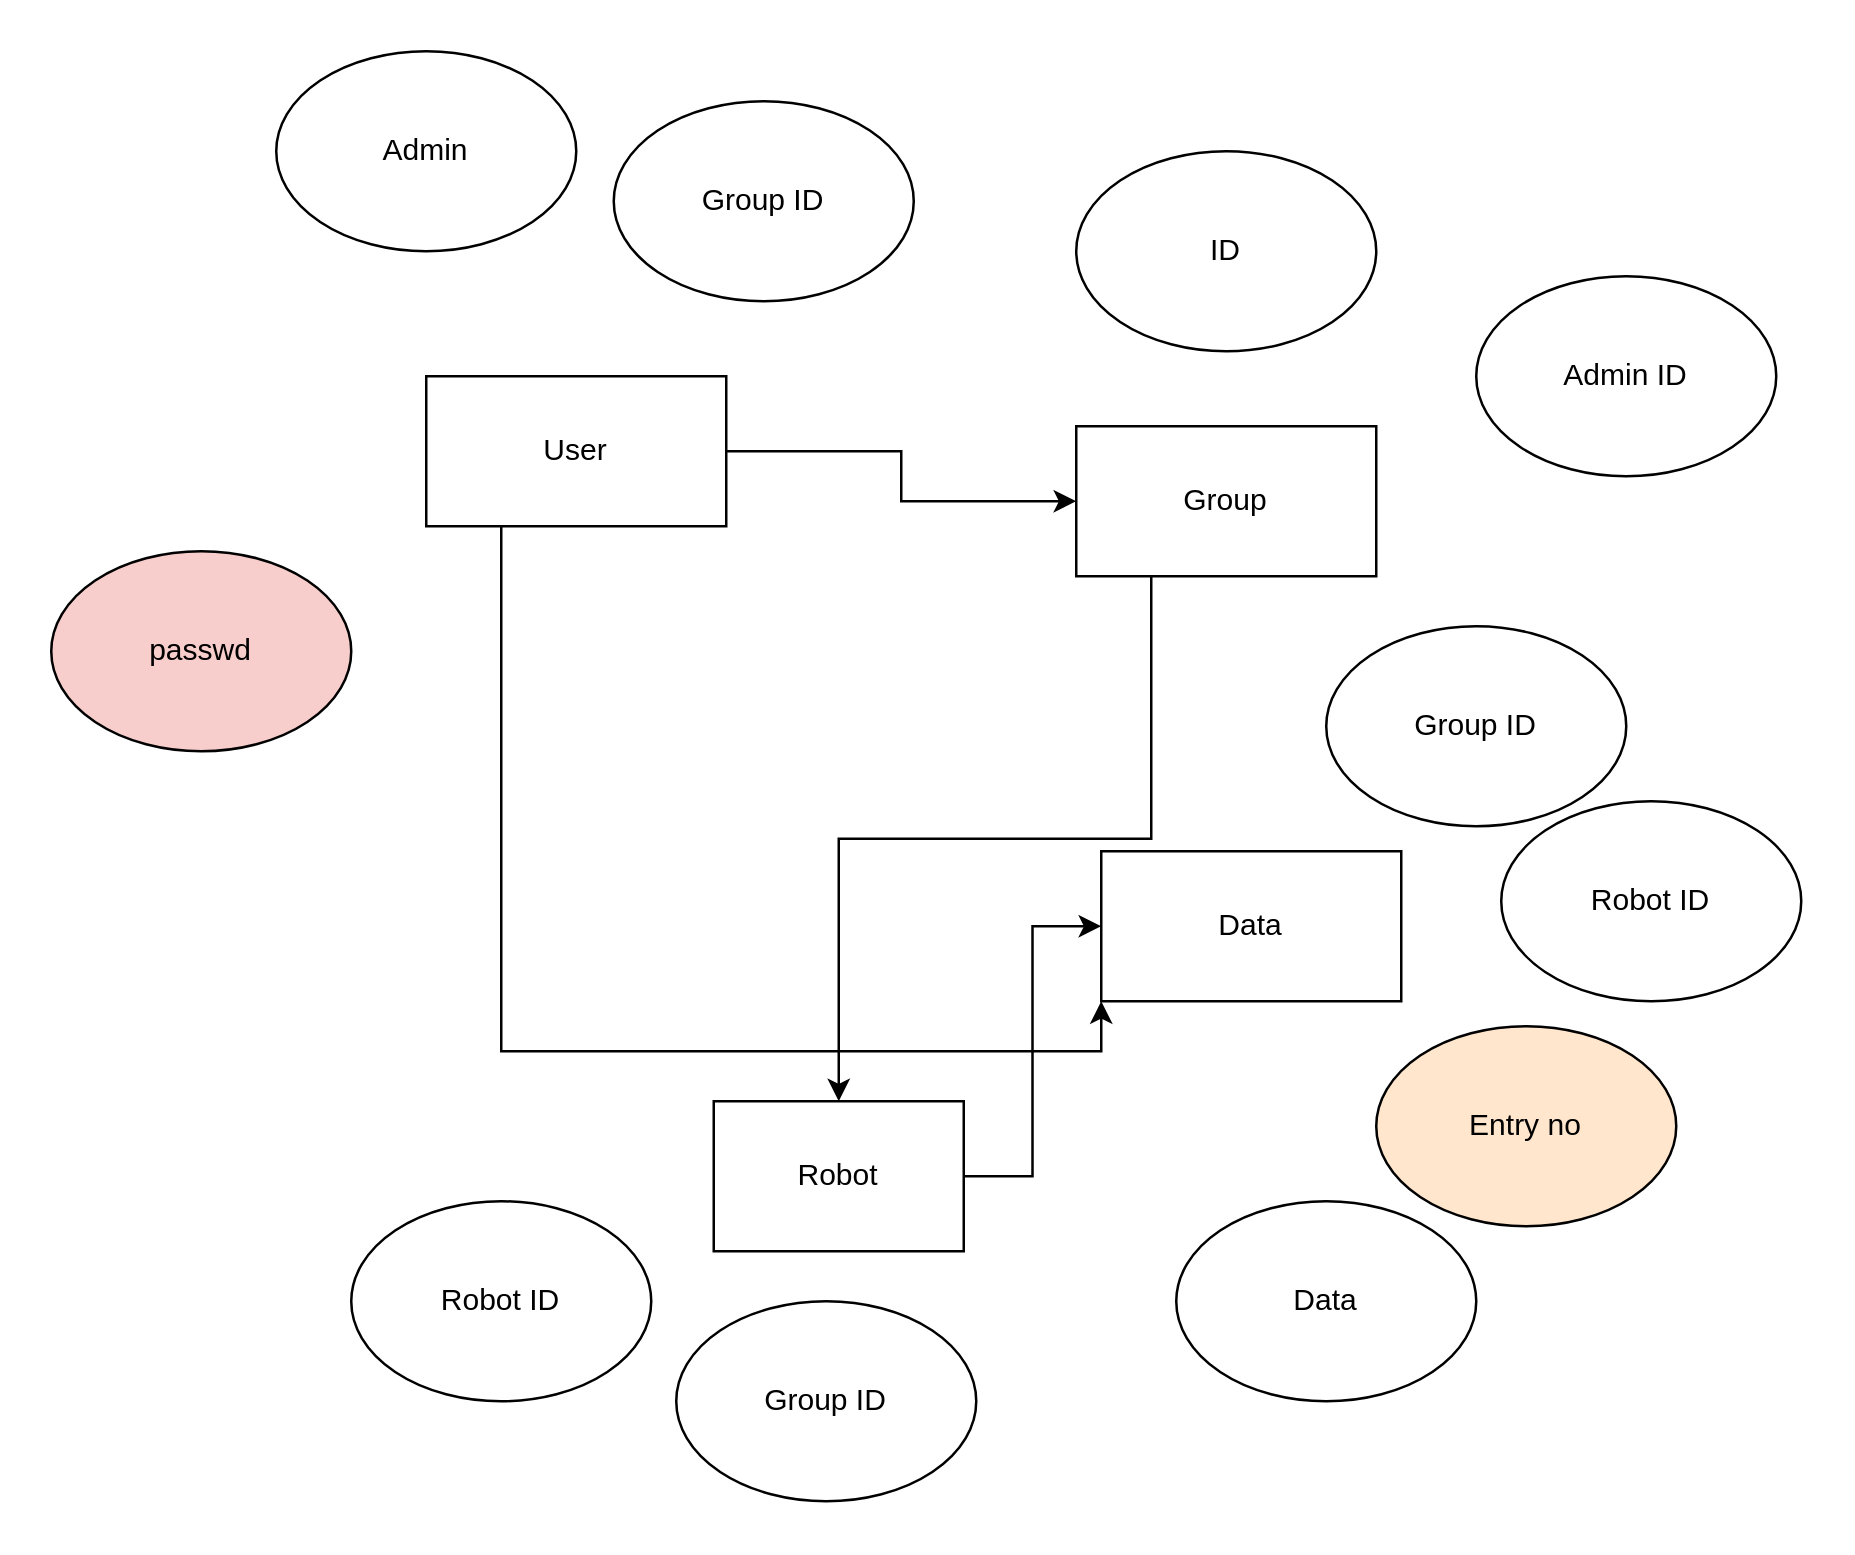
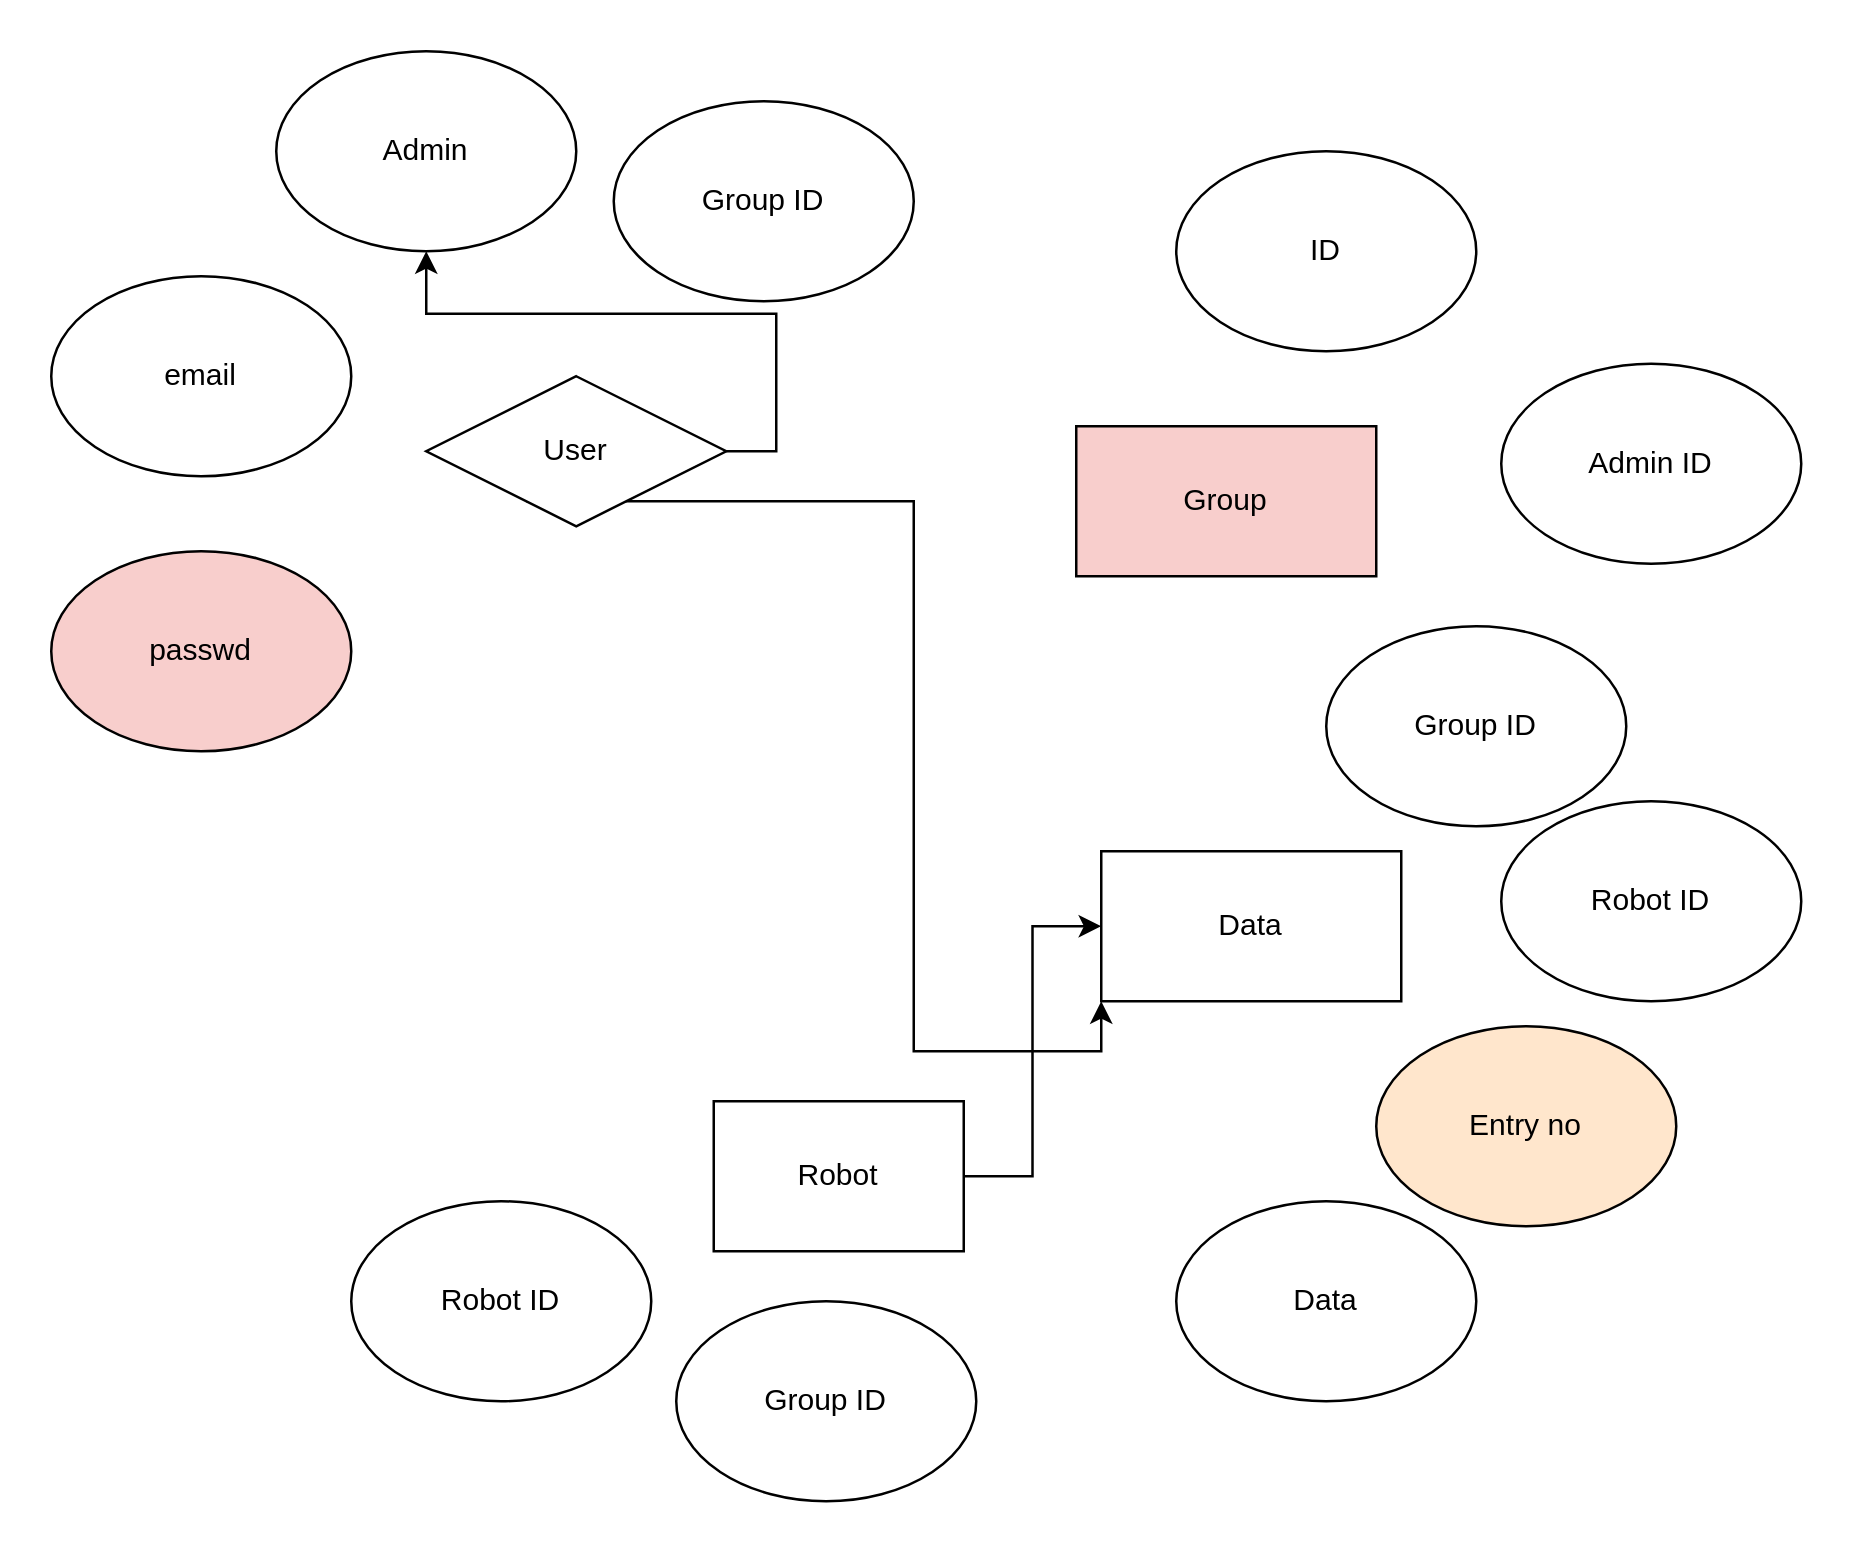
node "ID": moved (1226, 251) -> (1326, 251)
node "email": added
node "Admin ID": moved (1626, 376) -> (1651, 464)
node "User": shape rectangle -> diamond
edge "User" -> "Group": now "User" -> "Admin"
node "Group": fillcolor #ffffff -> #f8cecc
edge "Group" -> "Robot": removed
